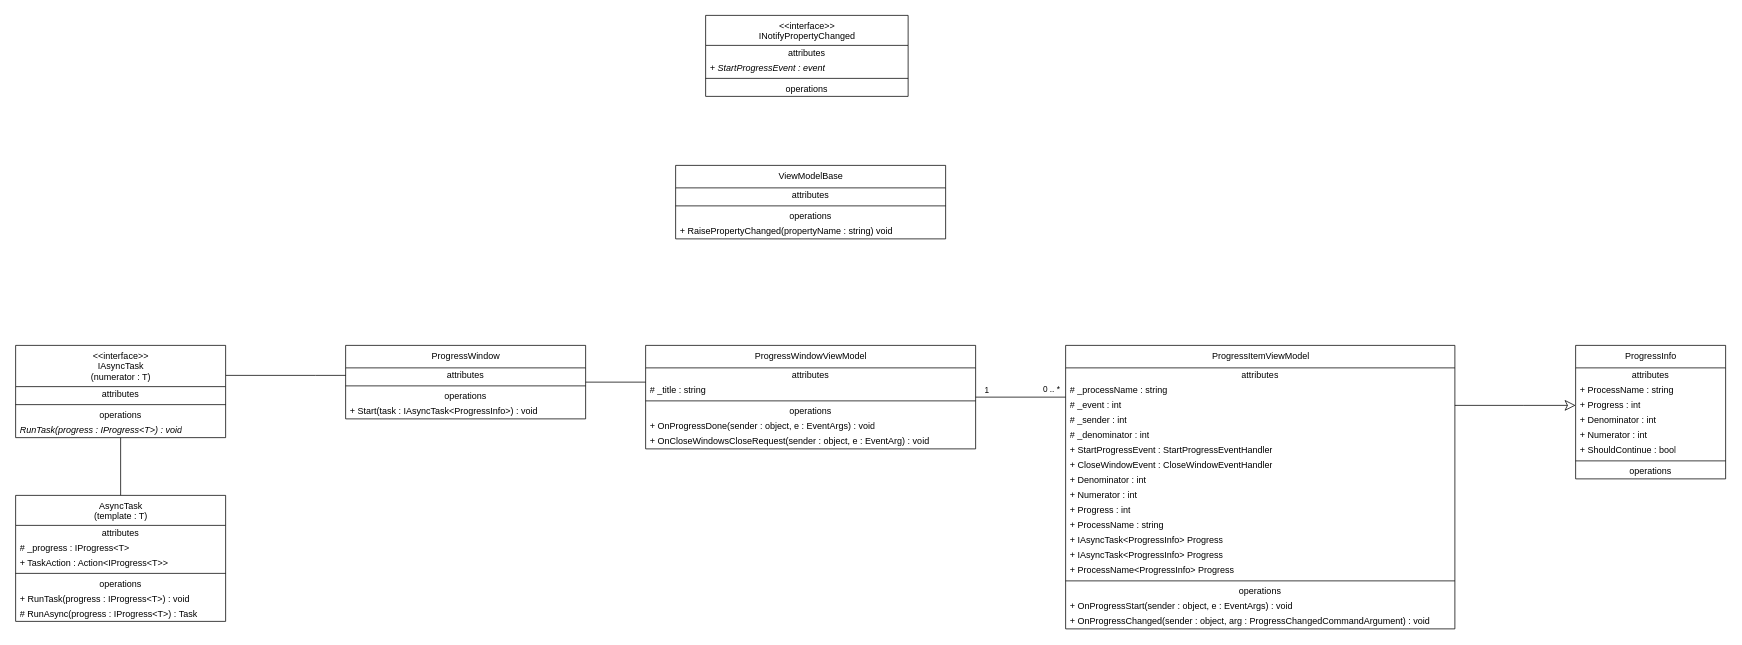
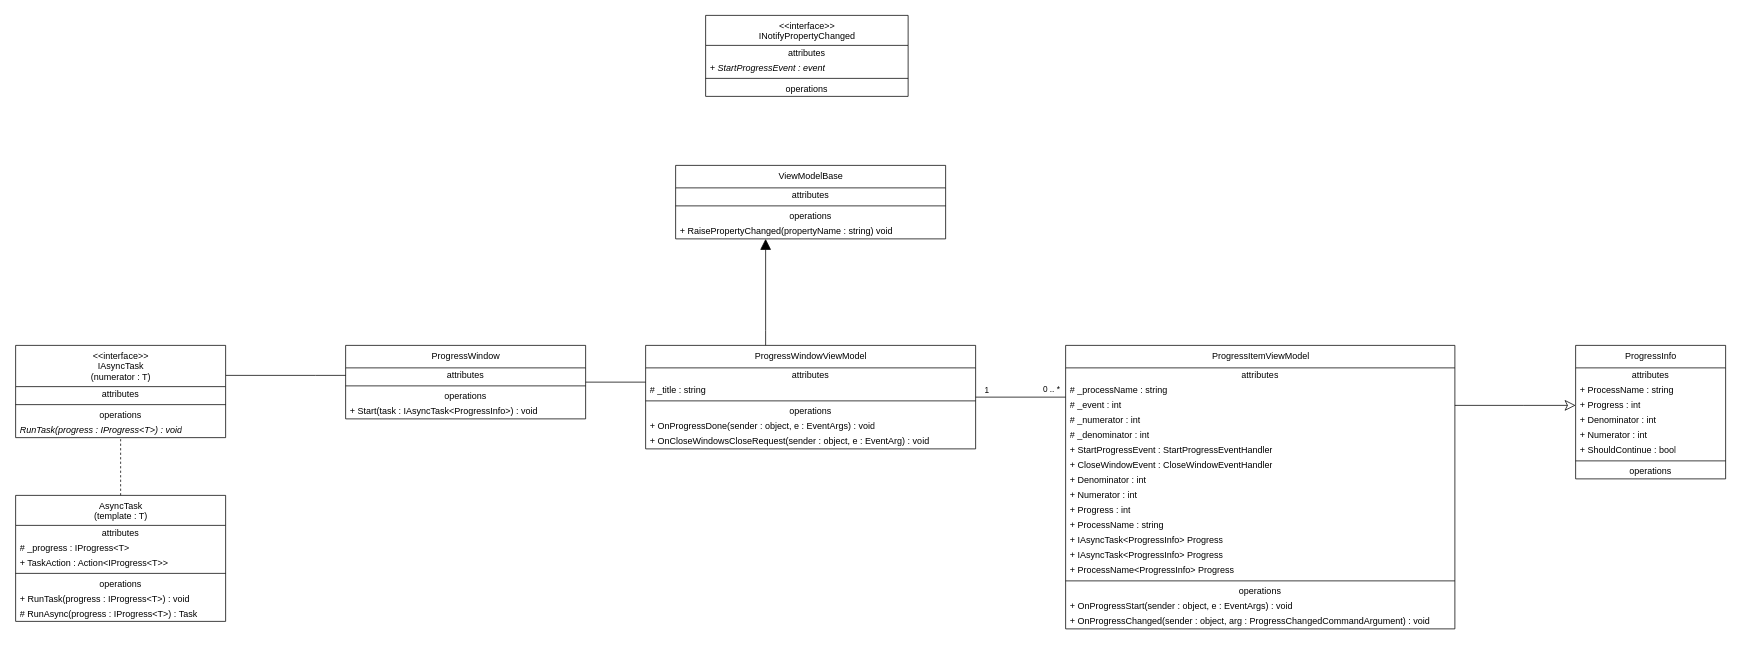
edge "ProgressWindowViewModel" -> "ViewModelBase": added
node "# _sender : int": label "# _sender : int" -> "# _numerator : int"
edge "<<interface>> IAsyncTask (numerator : T)" -- "AsyncTask (template : T)": style solid -> dashed
